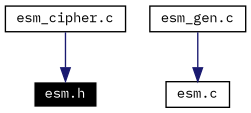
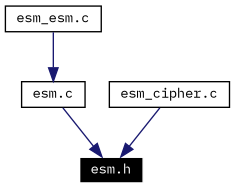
node "esm_gen.c": label "esm_gen.c" -> "esm_esm.c"
edge "esm.c" -> "esm.h": added
